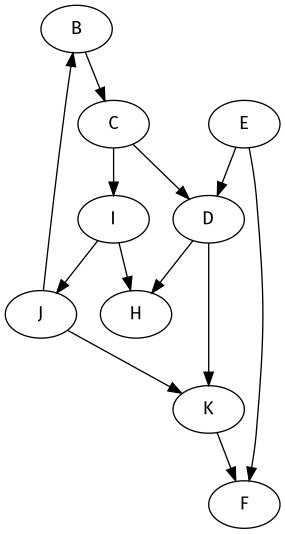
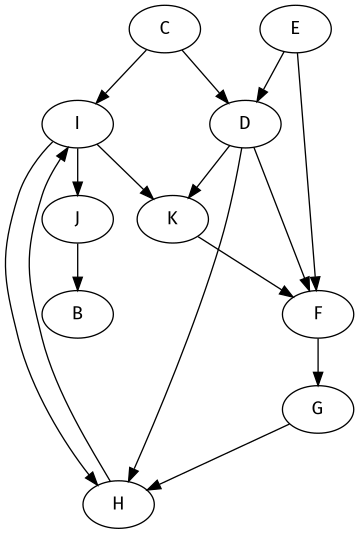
edge "B" -> "C": removed
edge "D" -> "F": added
edge "H" -> "I": added
edge "J" -> "K": now "I" -> "K"
node "G": added
